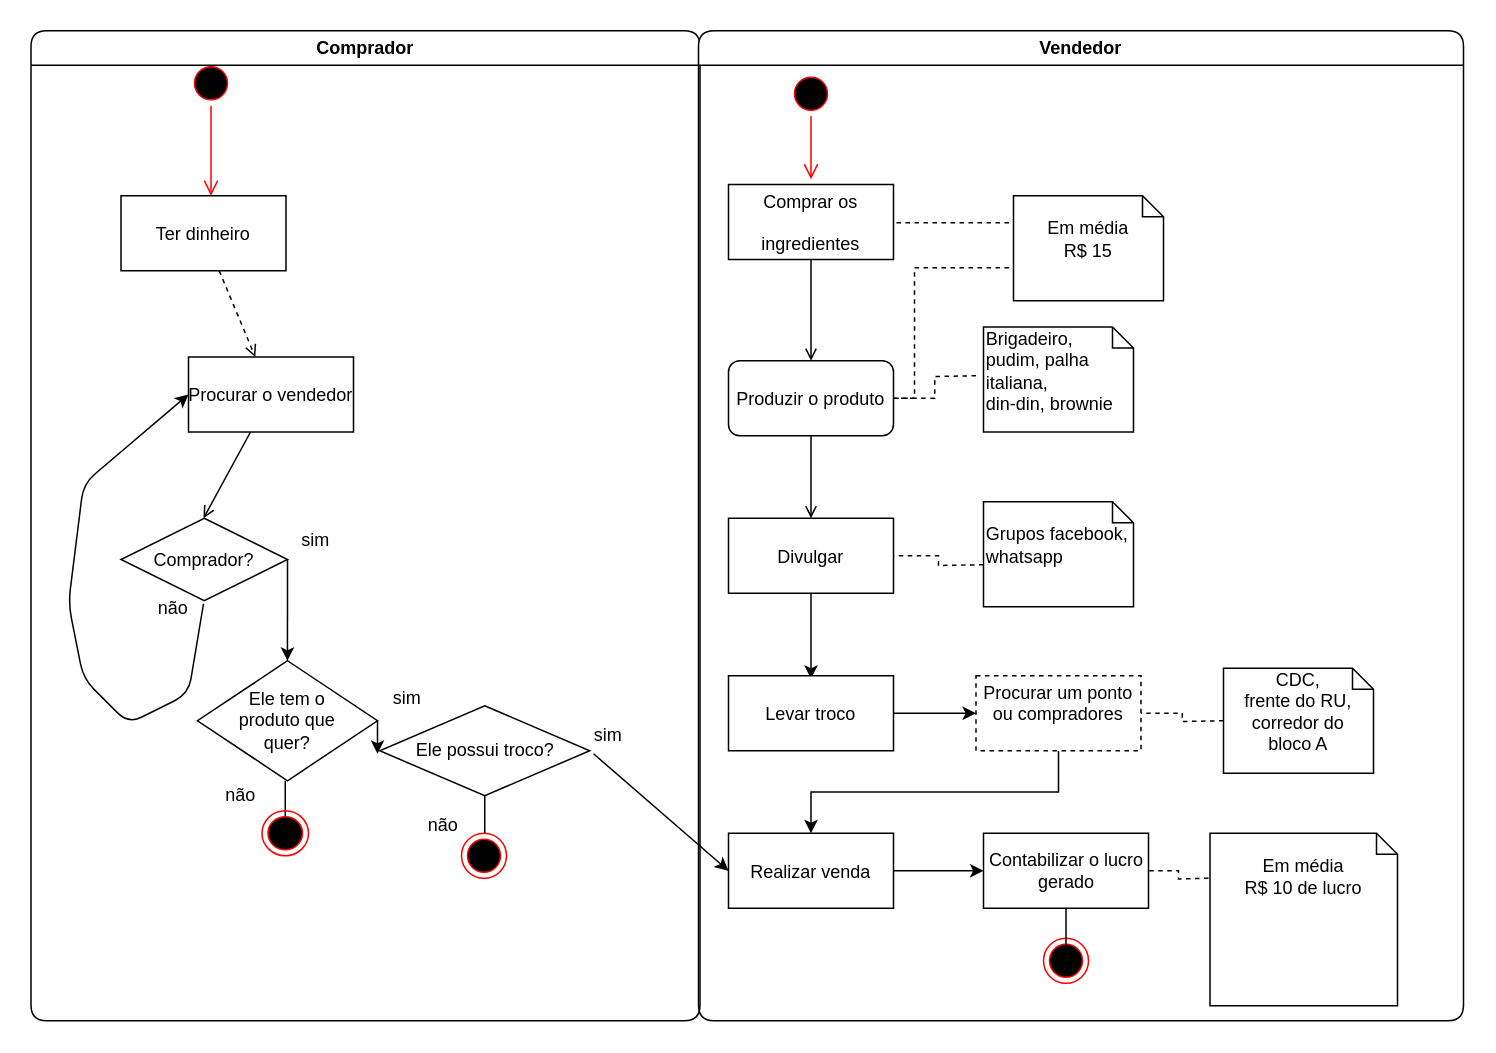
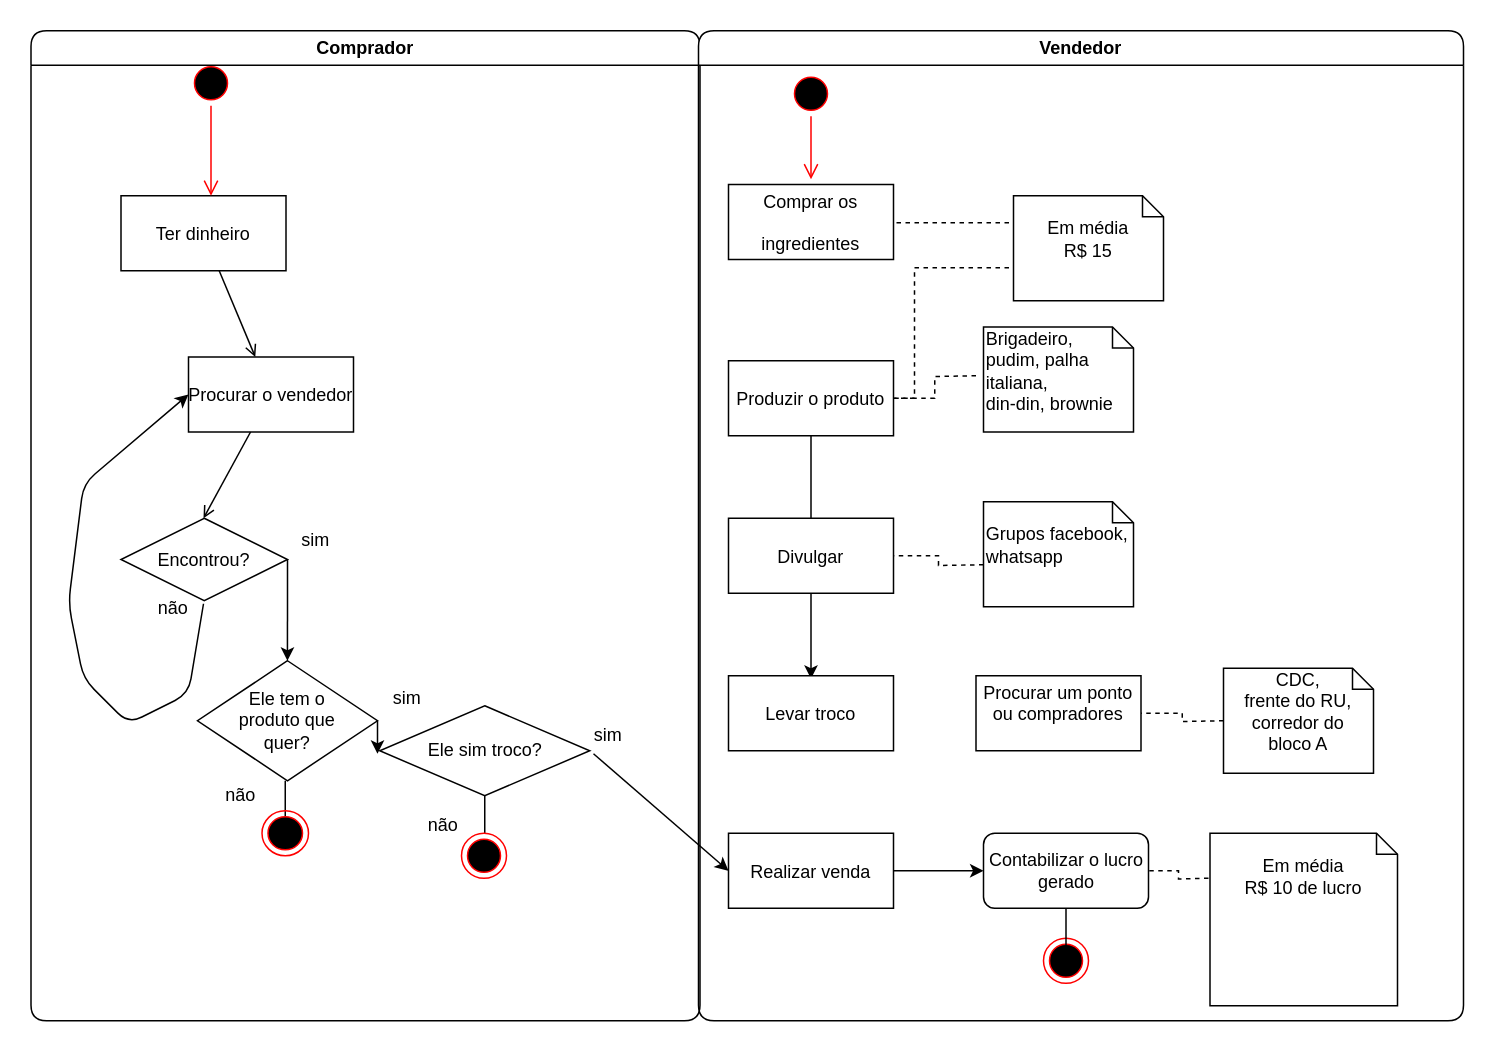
edge "Comprar os ingredientes" -> "Produzir o produto": removed
edge "Ter dinheiro" -> "Procurar o vendedor": style dashed -> solid
node "Produzir o produto": shape rounded rectangle -> rectangle
edge "Produzir o produto" -> "Divulgar": arrowhead open -> none
node "Comprador?": label "Comprador?" -> "Encontrou?"
edge "Levar troco" -> "Procurar um ponto ou compradores": removed
node "Procurar um ponto ou compradores": style dashed -> solid
node "Ele possui troco?": label "Ele possui troco?" -> "Ele sim troco?"
edge "Procurar um ponto ou compradores" -> "Realizar venda": removed
node "Contabilizar o lucro gerado": shape rectangle -> rounded rectangle
